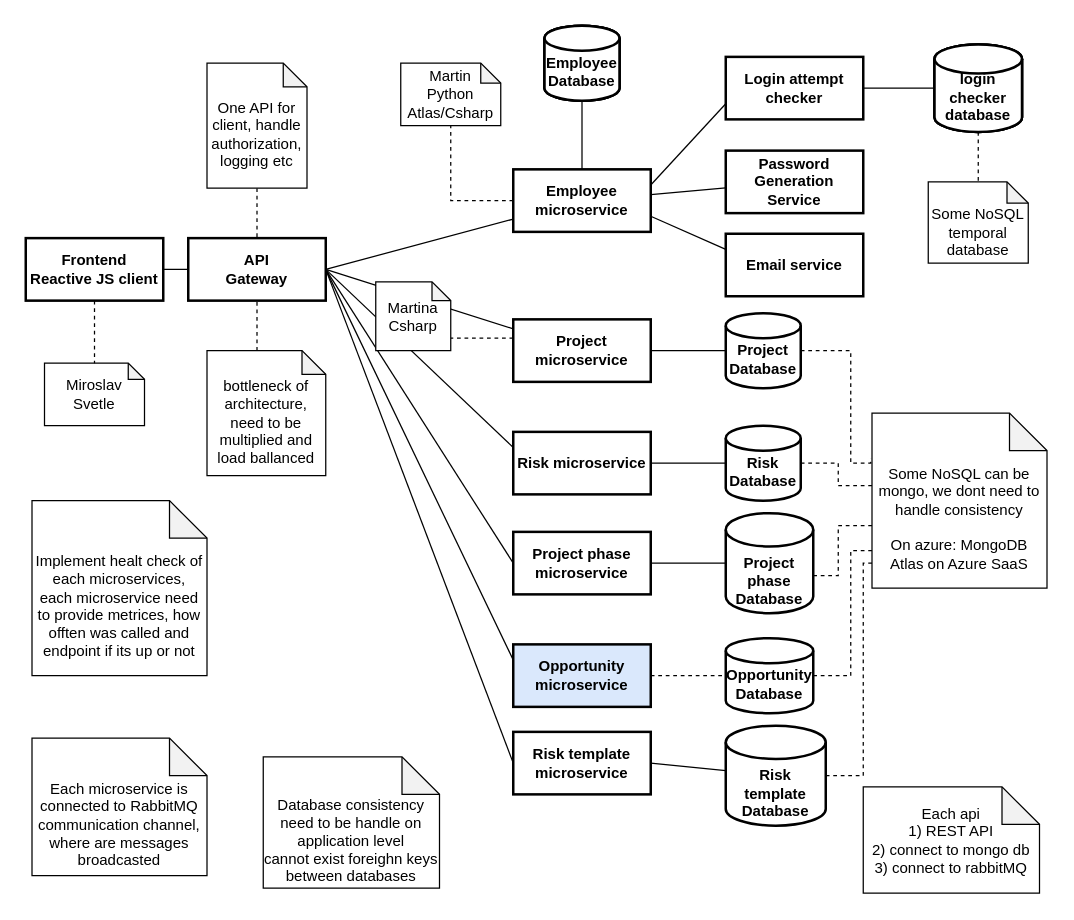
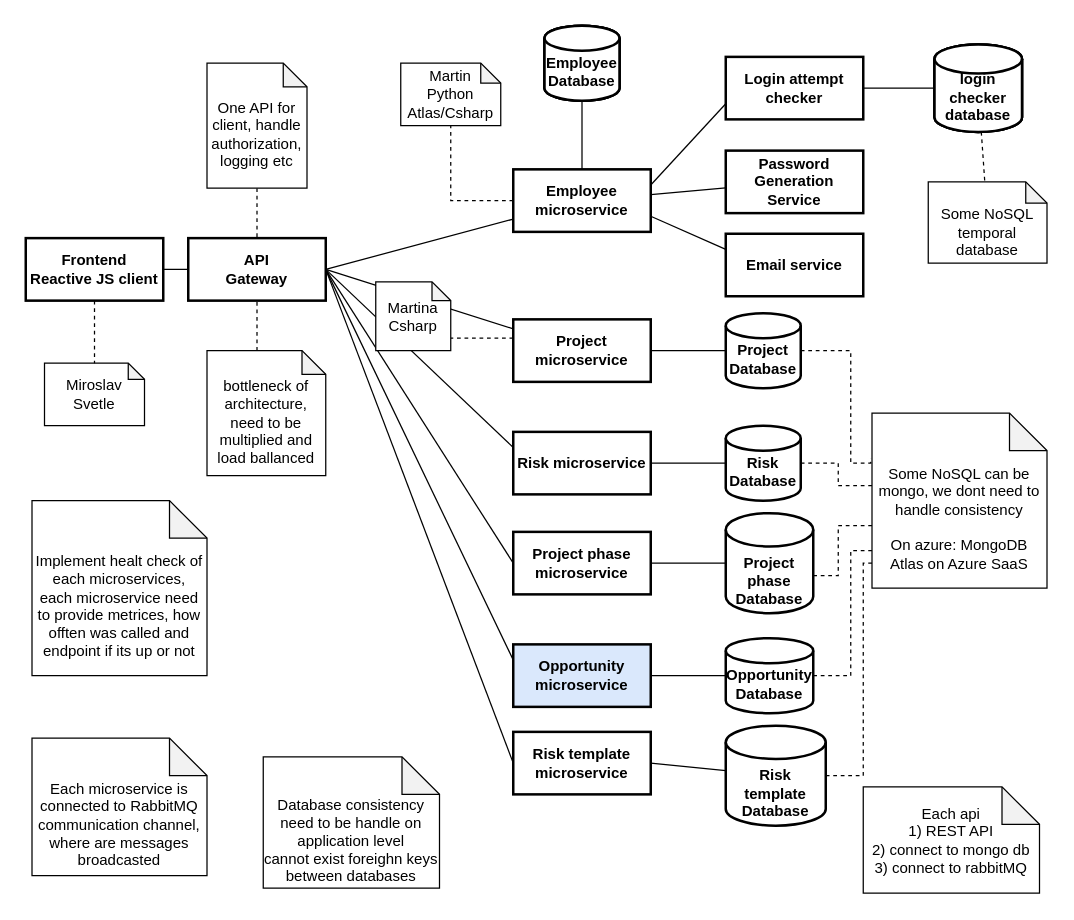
node "Some NoSQL temporal database": size 100x81 -> 119x81
edge "Opportunity microservice" -- "Opportunity Database": style dashed -> solid
